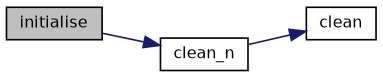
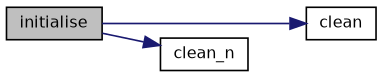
edge "clean_n" -> "clean": now "initialise" -> "clean"
